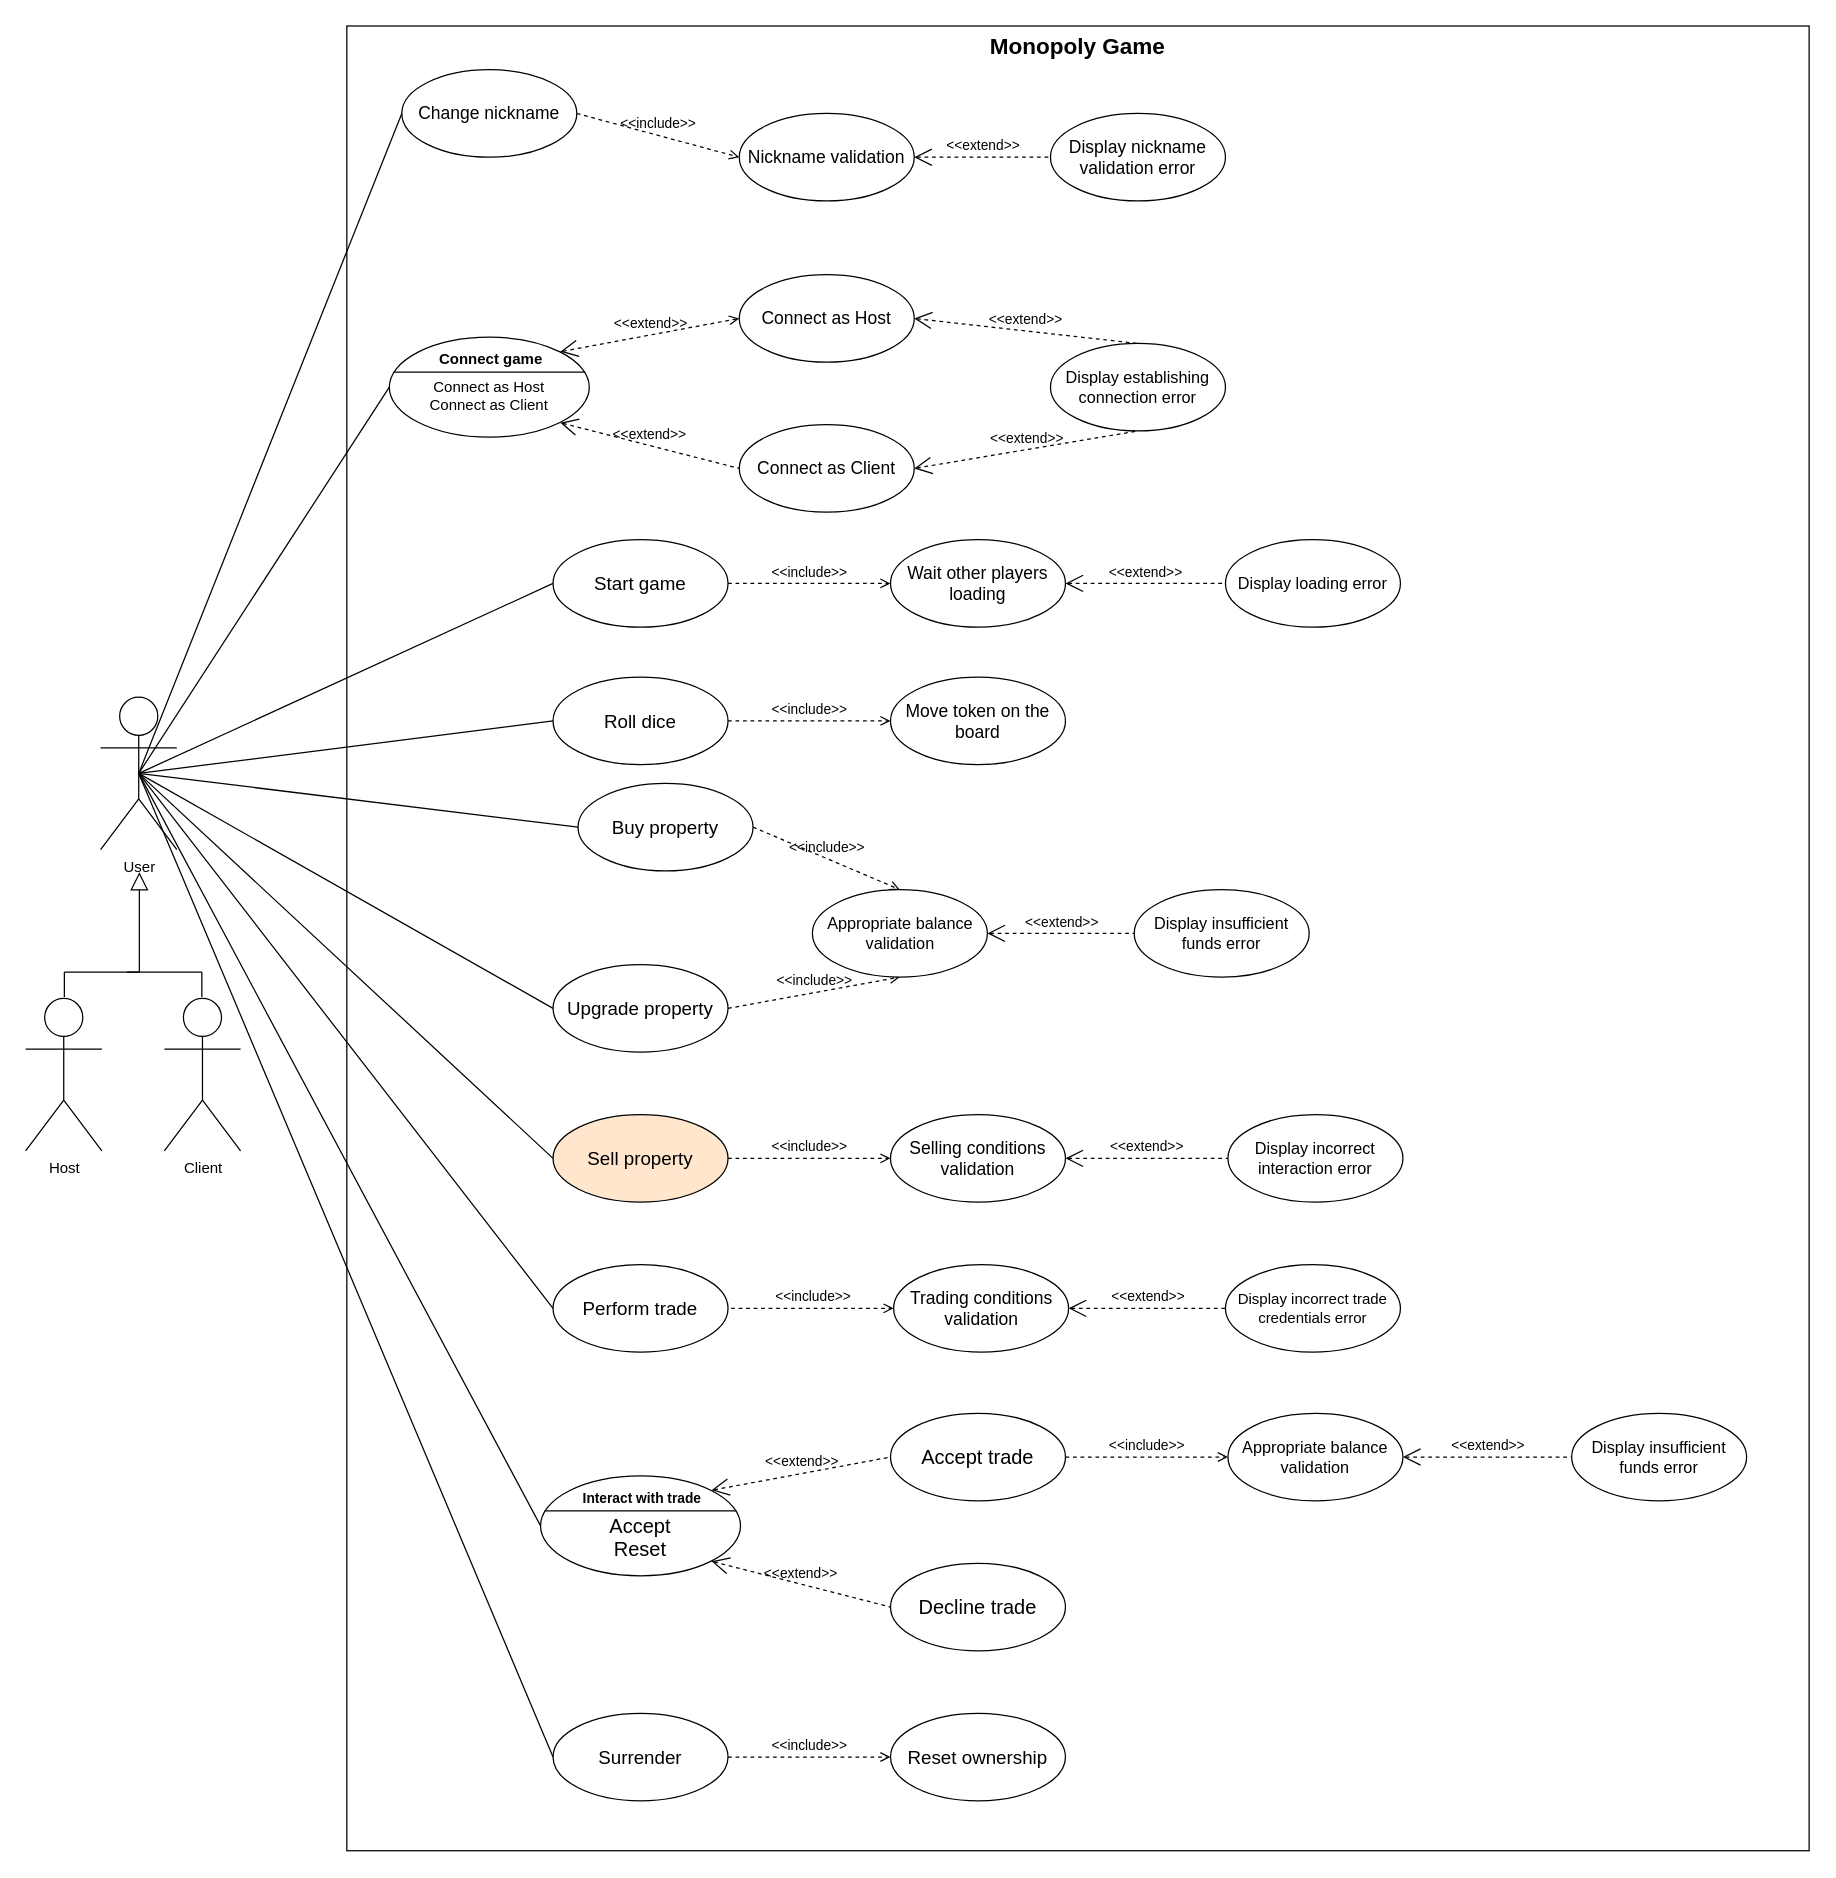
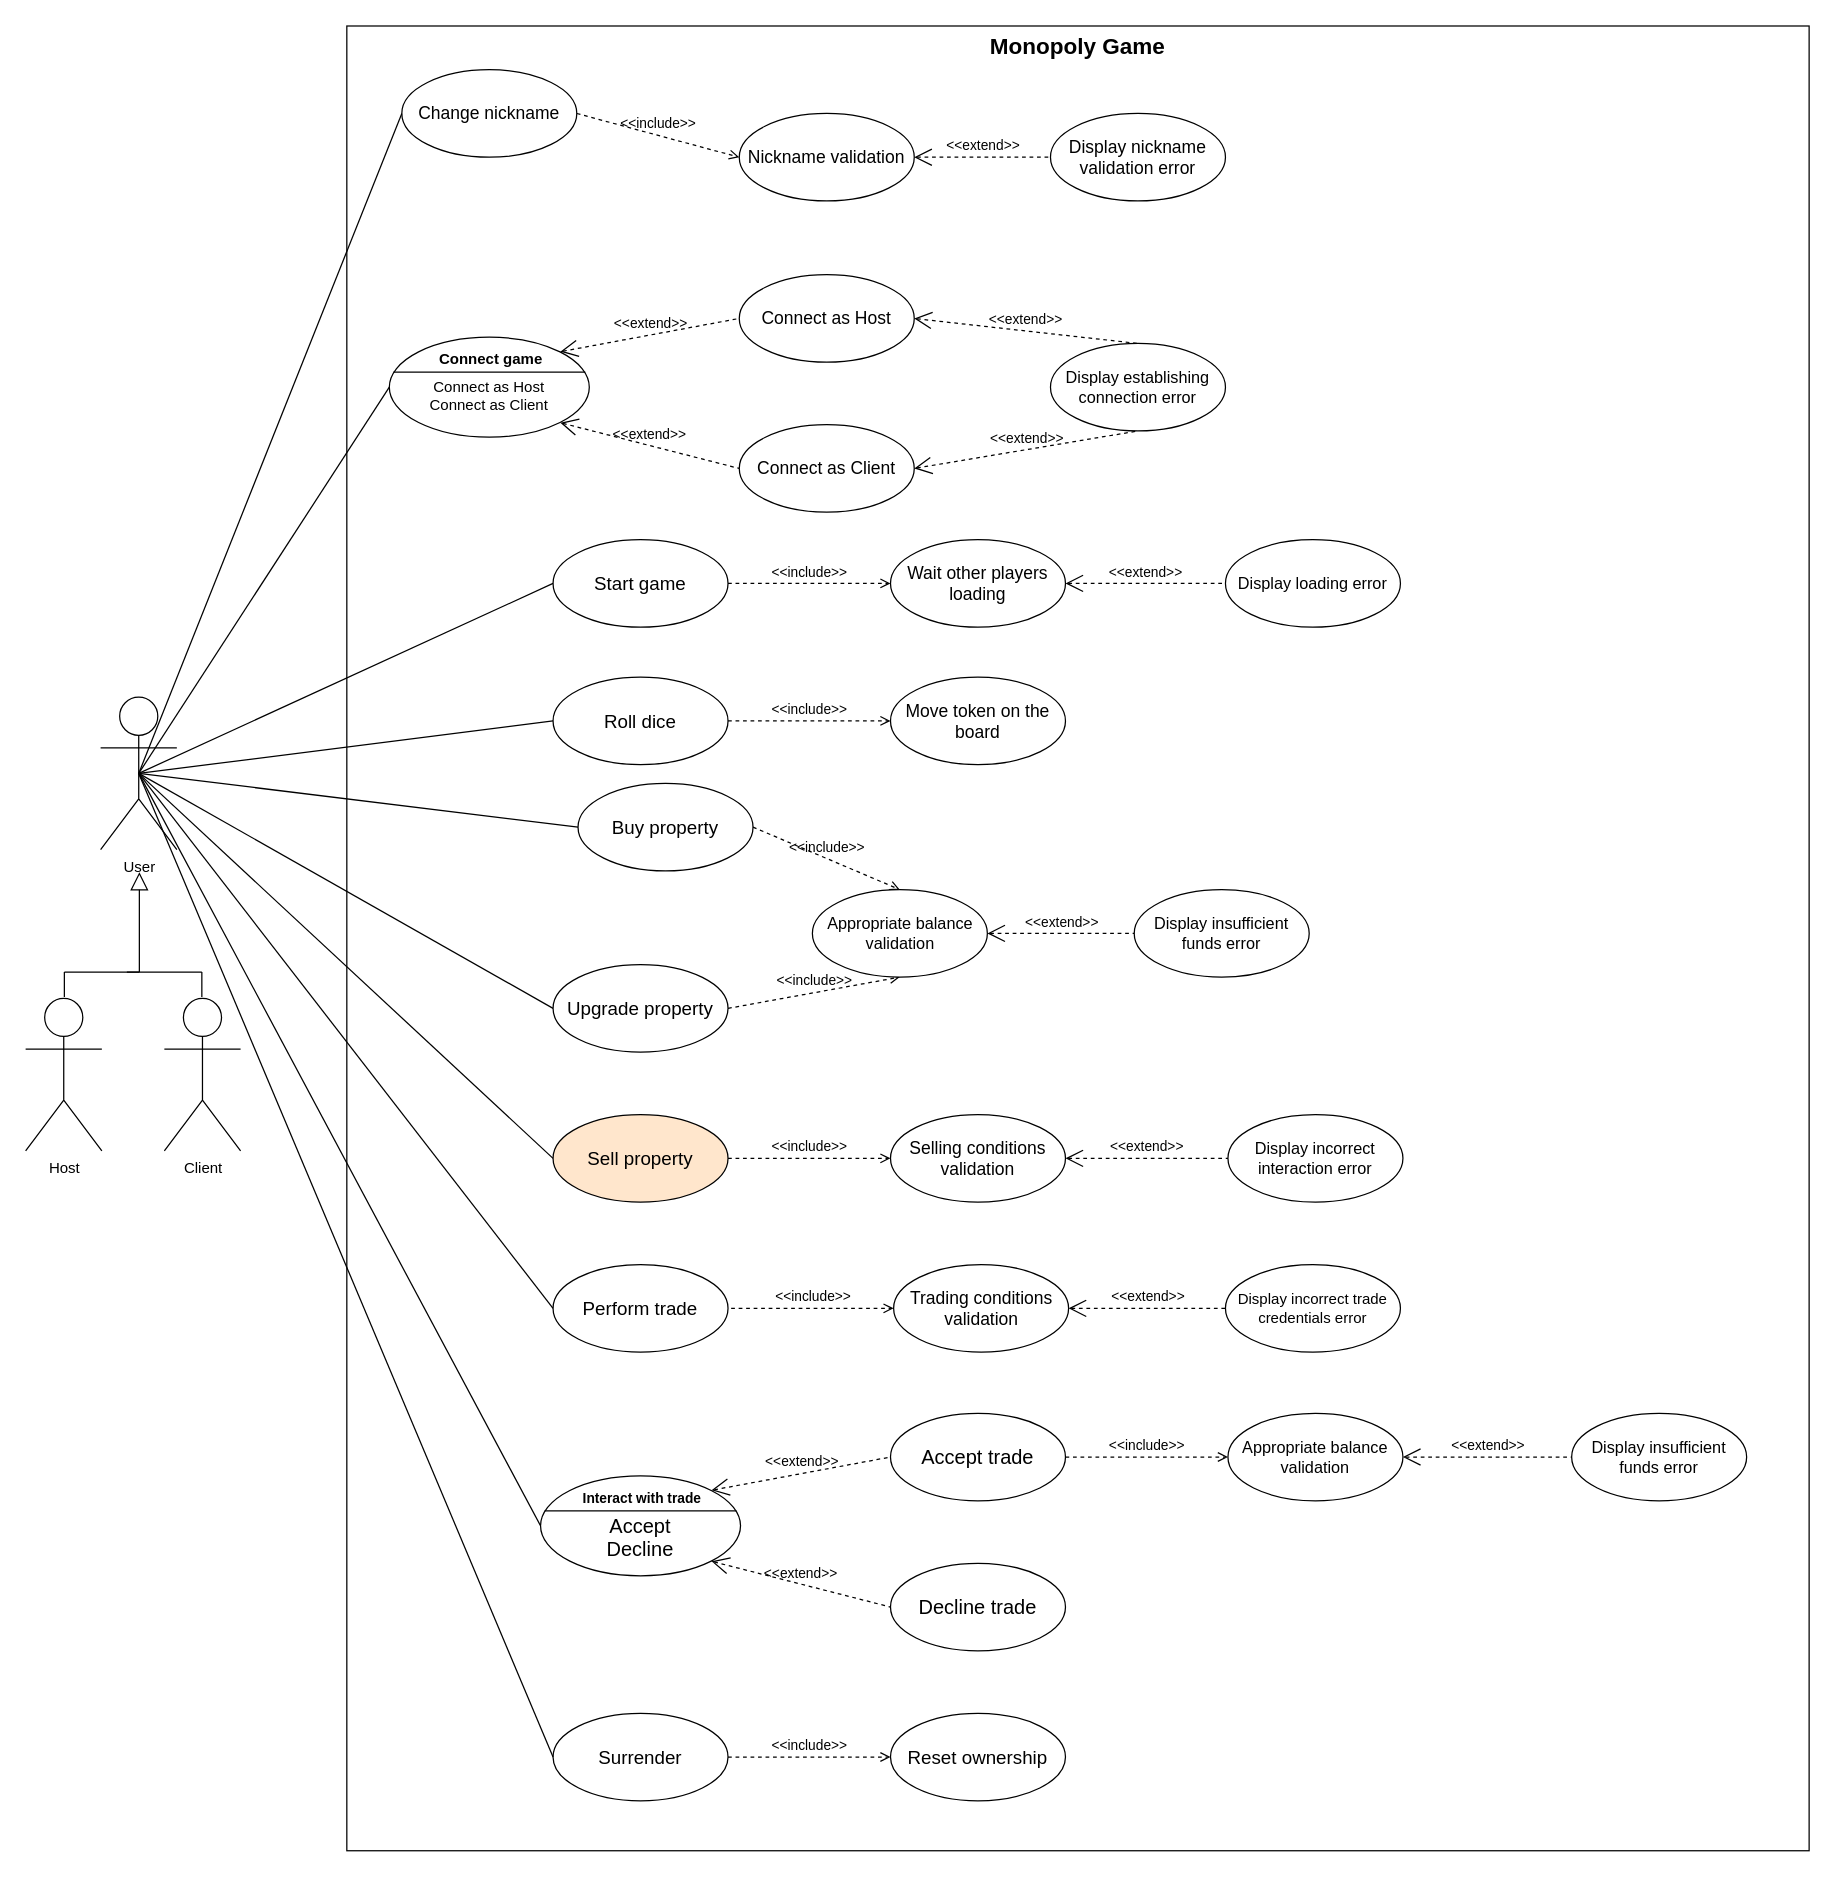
edge "Connect as Host" -- "Connect as Host Connect as Client": arrowhead open -> none
node "Accept Reset": label "Accept Reset" -> "Accept Decline"
